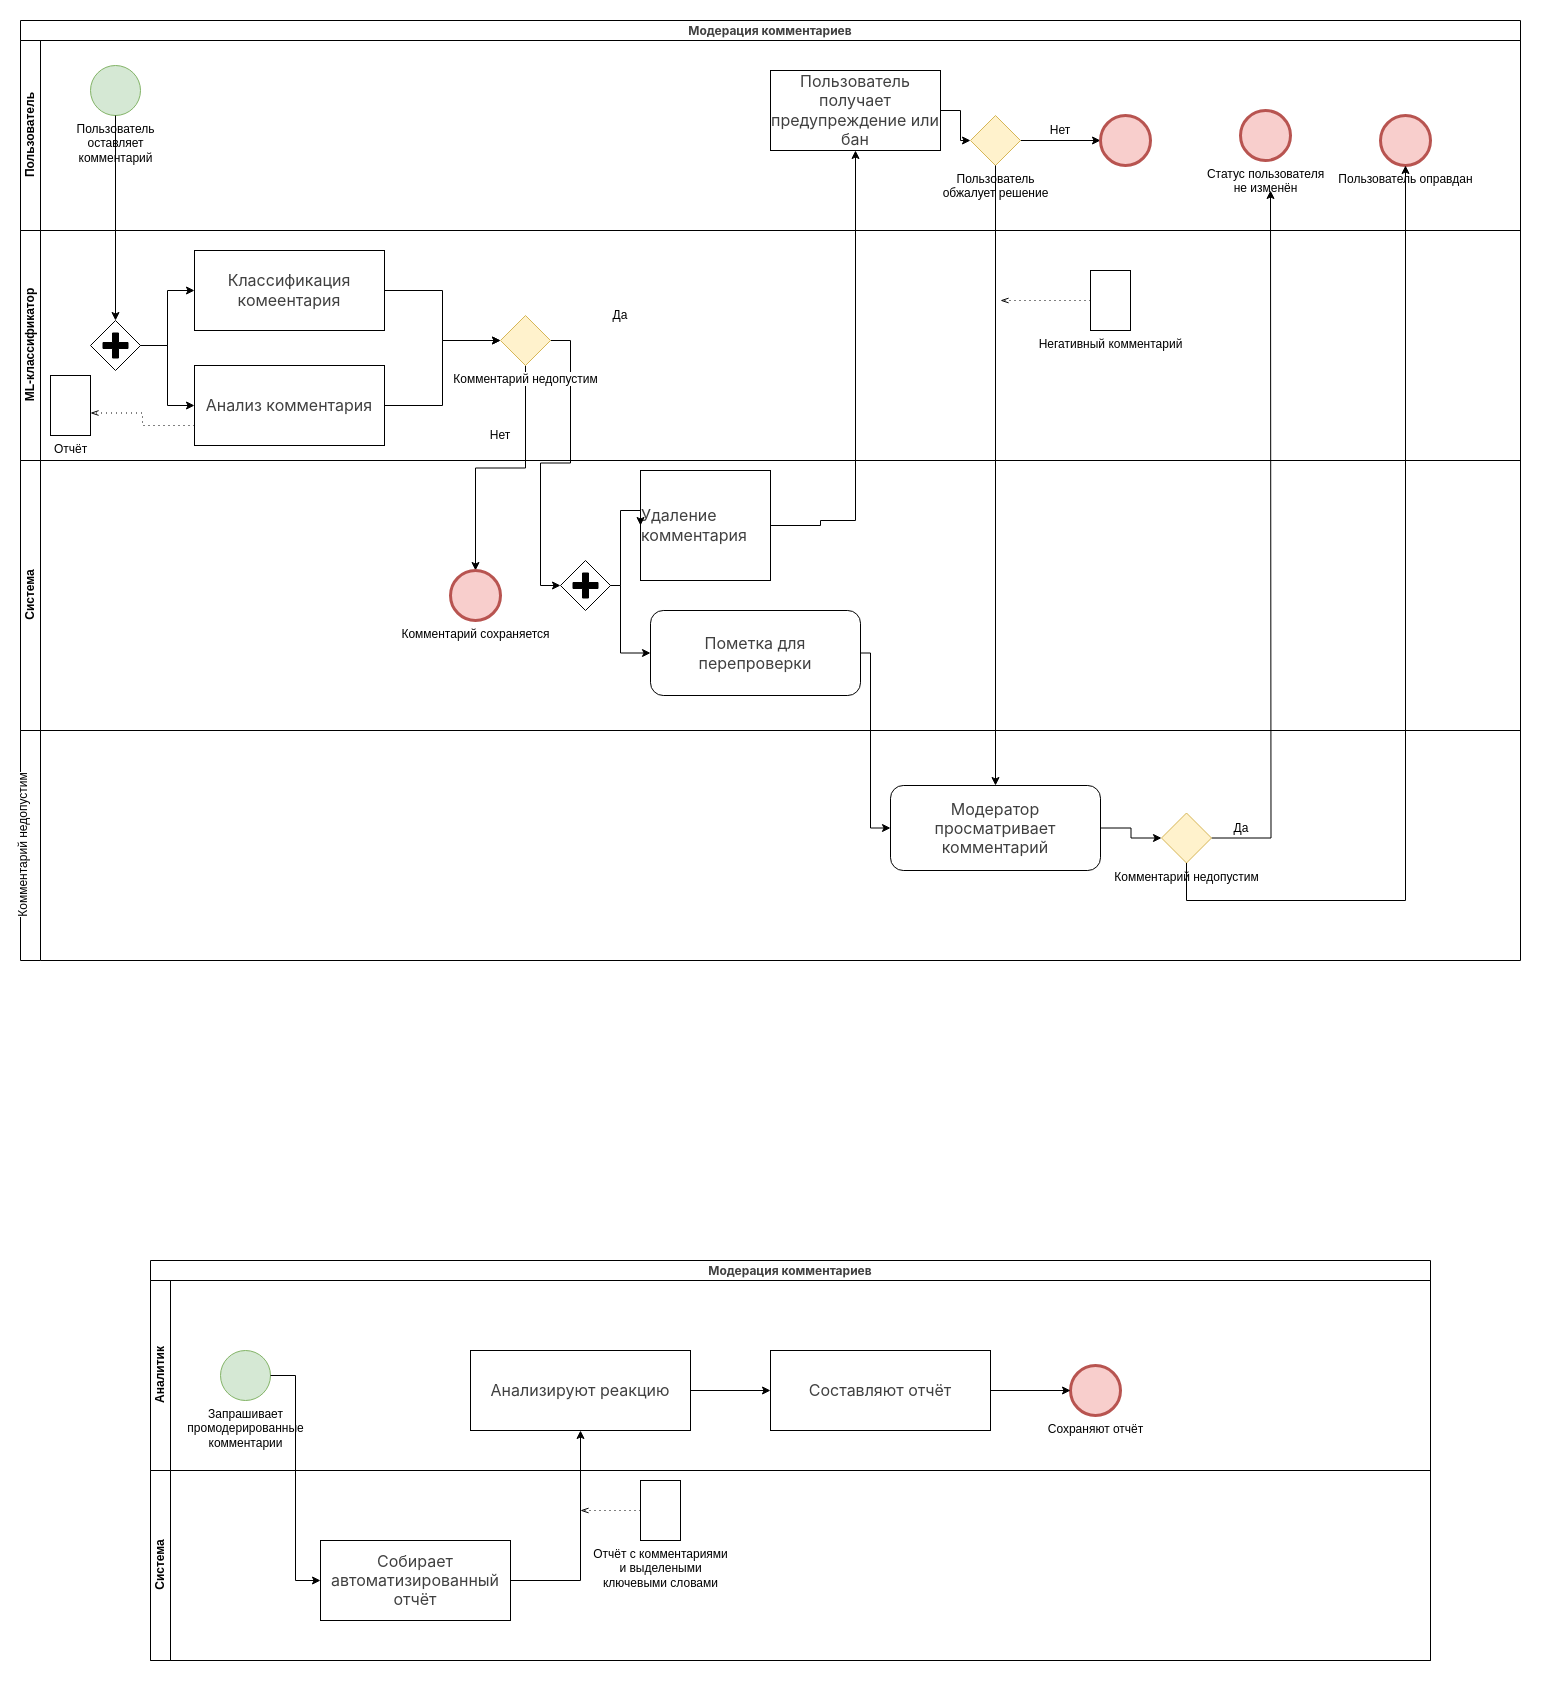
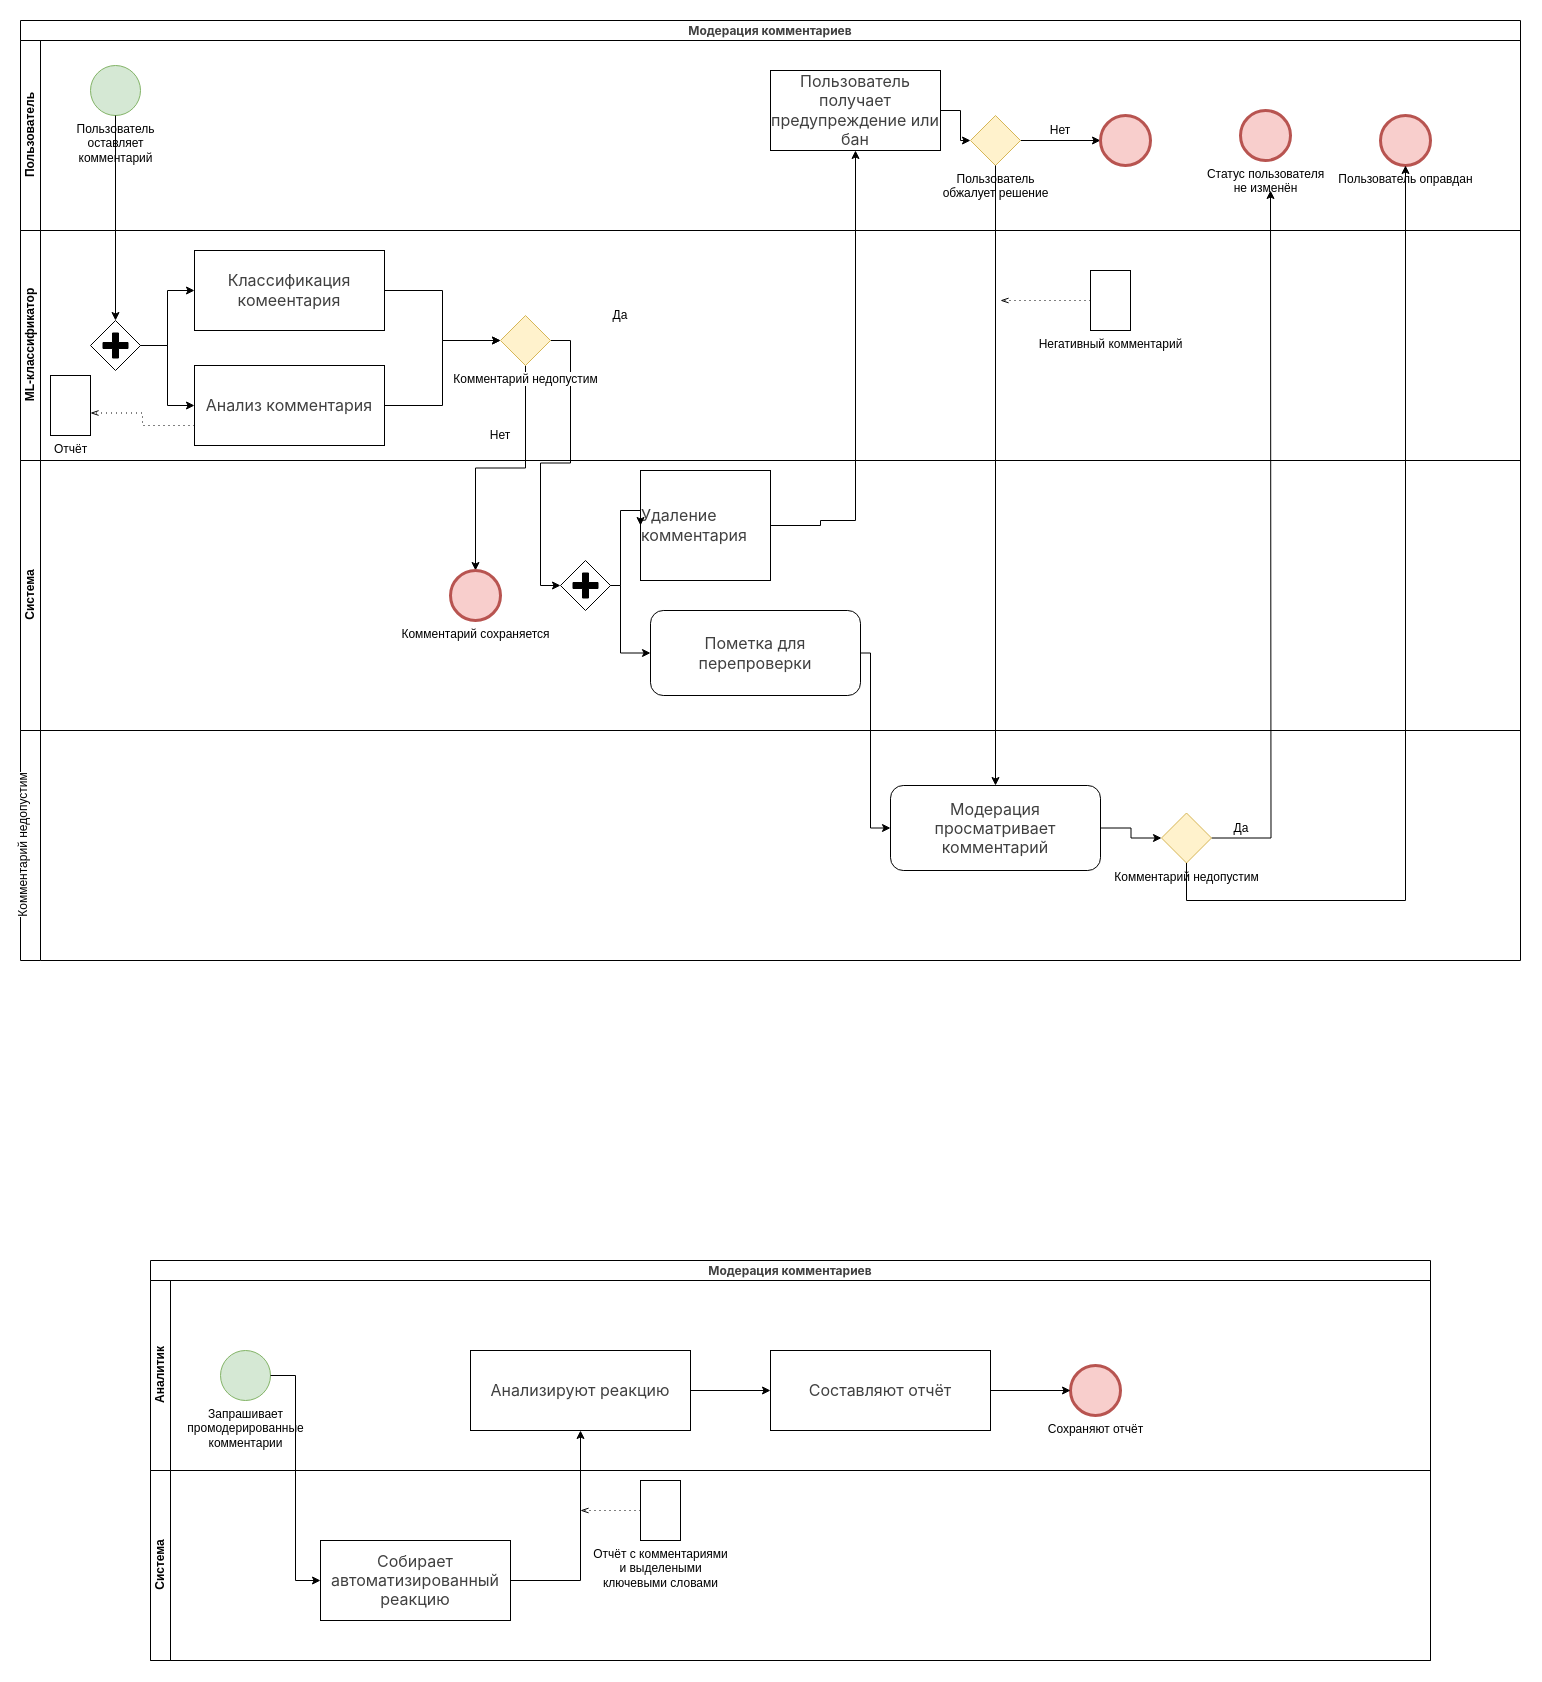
node "Модератор просматривает комментарий": label "Модератор просматривает комментарий" -> "Модерация просматривает комментарий"
node "Собирает автоматизированный отчёт": label "Собирает автоматизированный отчёт" -> "Собирает автоматизированный реакцию"
